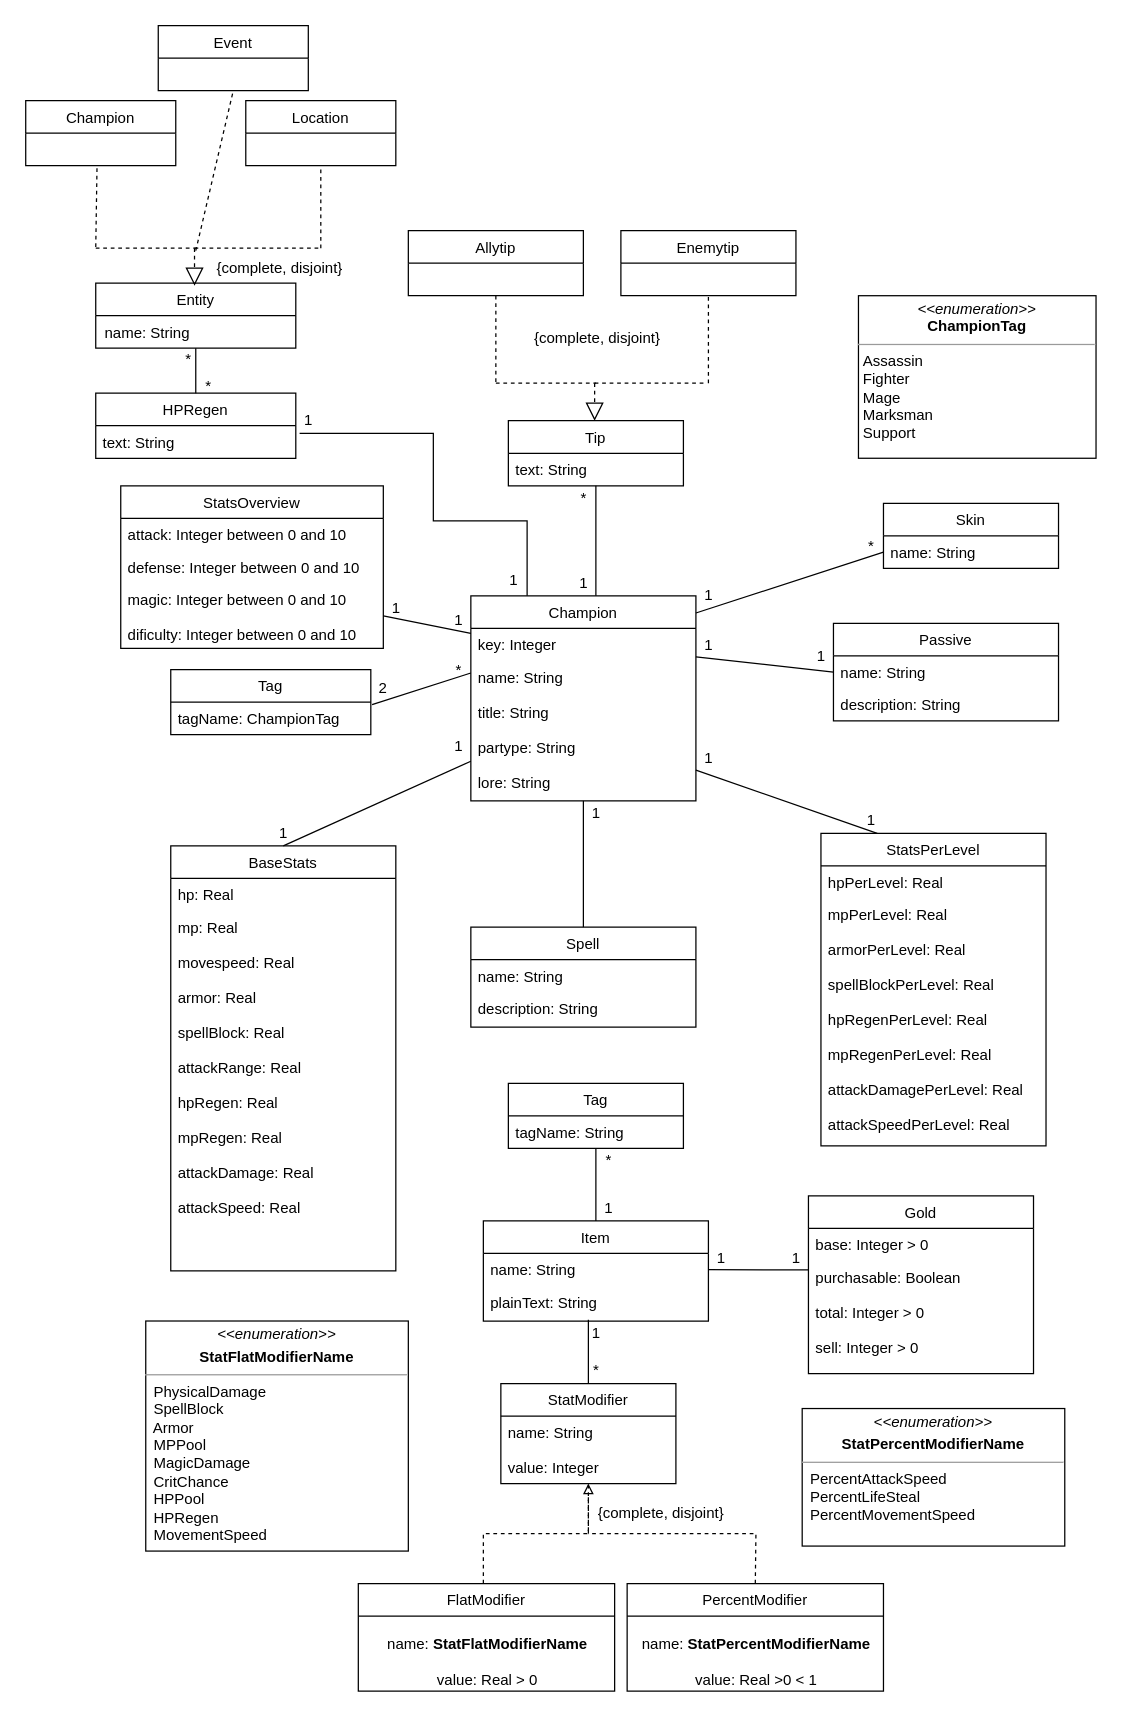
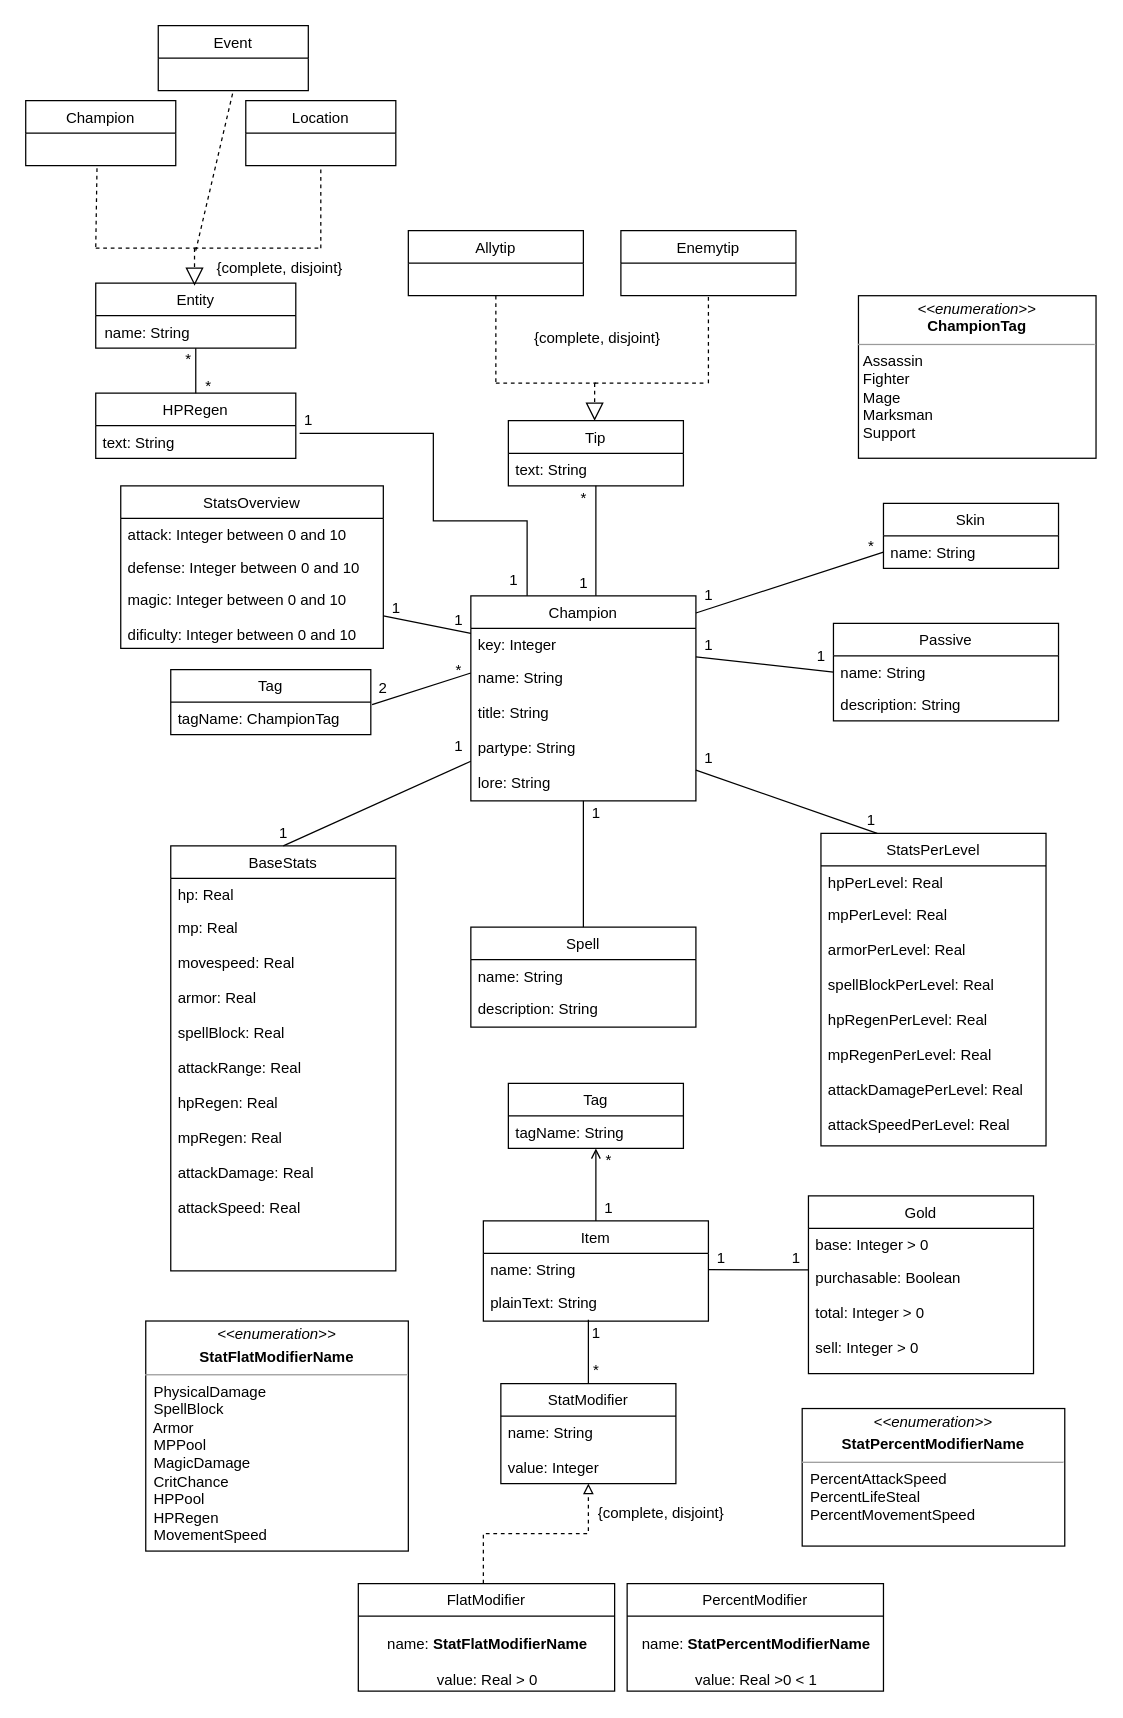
edge "tagName: String" -- "Item": arrowhead none -> open
edge "StatModifier" -- "PercentModifier": removed
